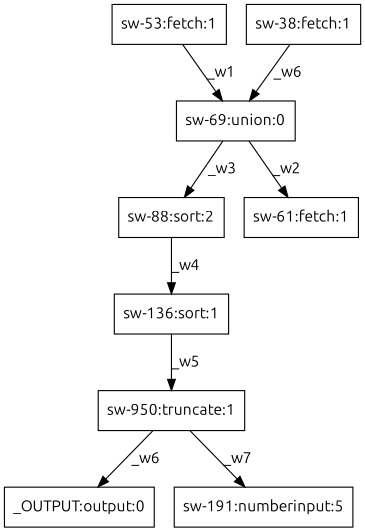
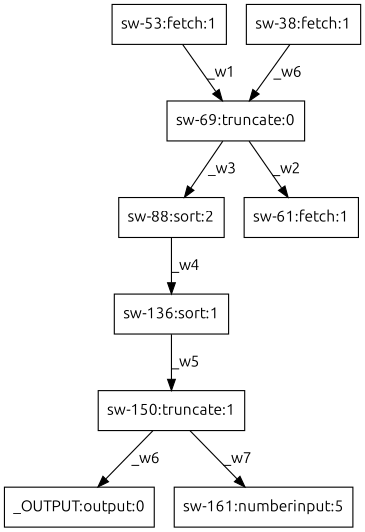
node "sw-69:union:0": label "sw-69:union:0" -> "sw-69:truncate:0"
node "sw-950:truncate:1": label "sw-950:truncate:1" -> "sw-150:truncate:1"
node "sw-191:numberinput:5": label "sw-191:numberinput:5" -> "sw-161:numberinput:5"
